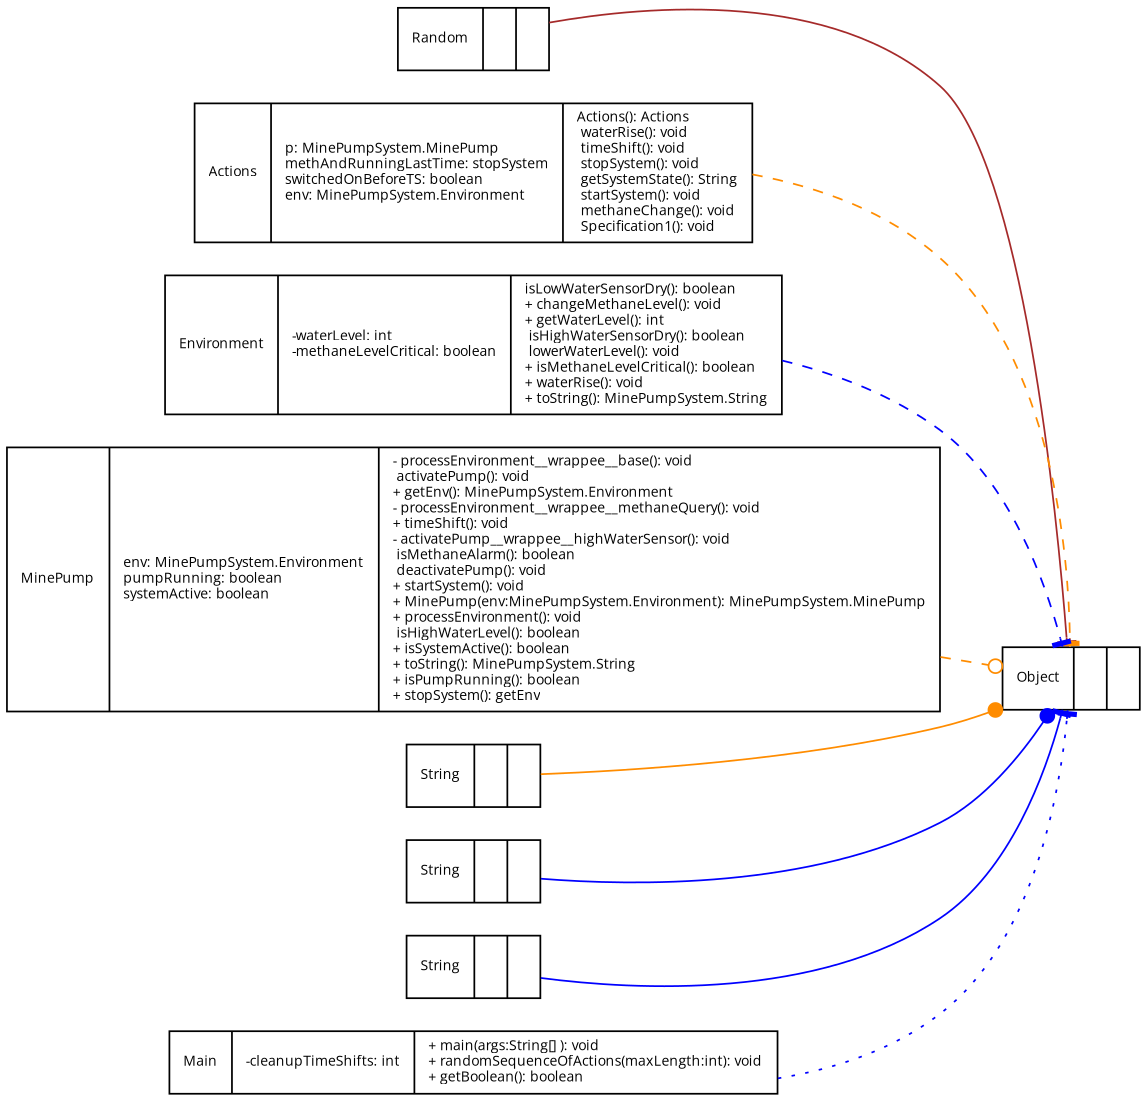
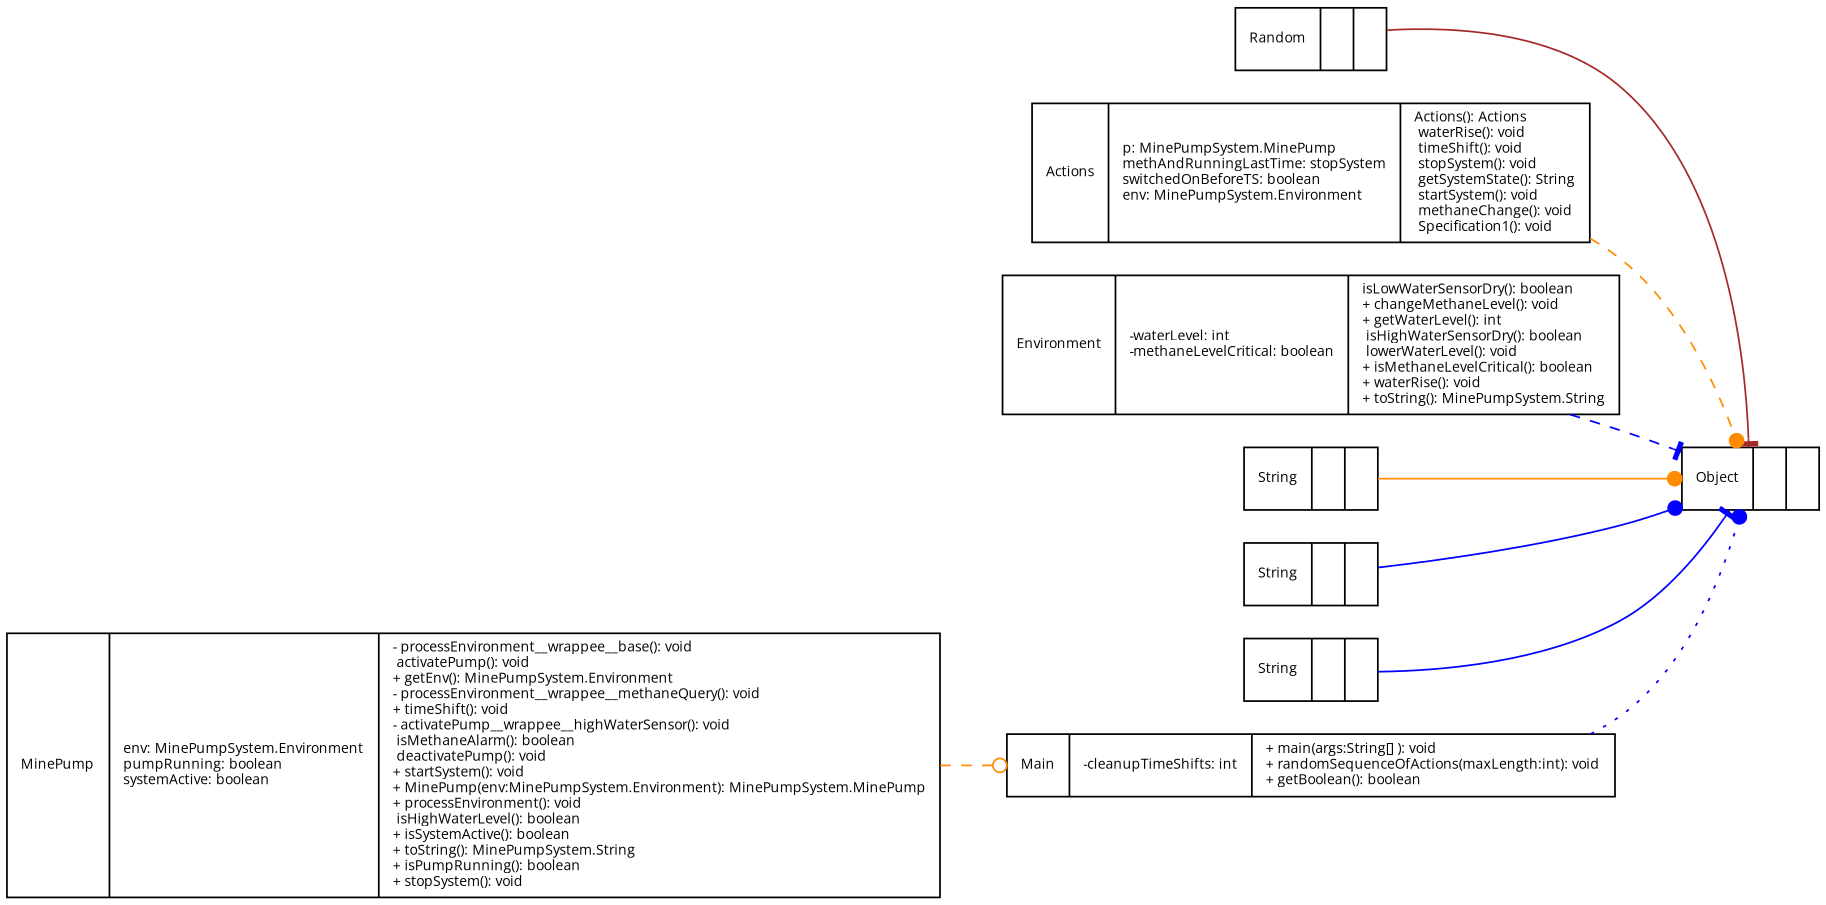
edge "Actions" -> "Object": arrowhead tee -> dot
edge "MinePump" -> "Object": now "MinePump" -> "Main"
node "MinePump": text "+ stopSystem(): getEnv" -> "+ stopSystem(): void"
edge "Main" -> "Object": arrowhead tee -> dot
